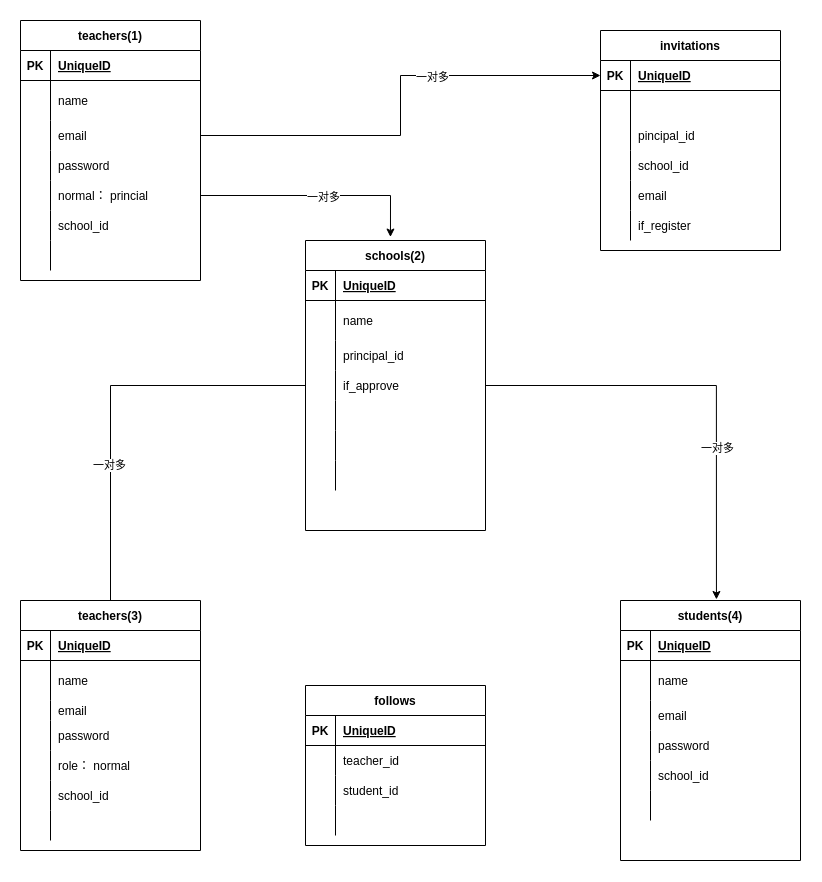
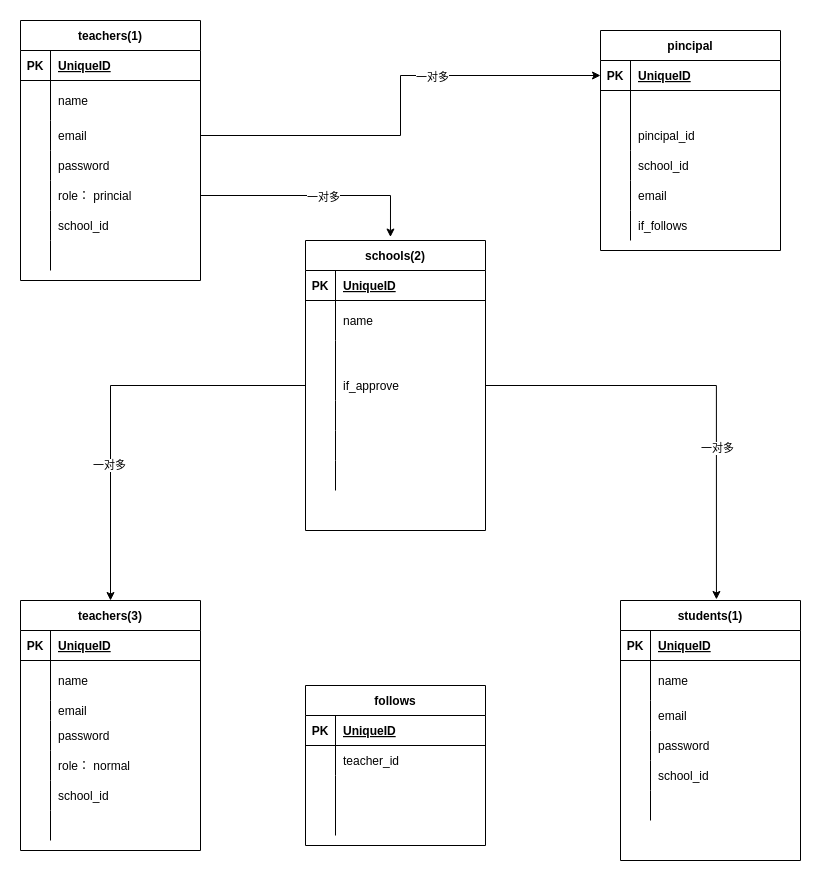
node "invitations": label "invitations" -> "pincipal"
node "normal： princial": label "normal： princial" -> "role： princial"
node "if_register": label "if_register" -> "if_follows"
node "principal_id": removed
edge "schools(2)" -- "teachers(3)": arrowhead none -> classic
node "students(4)": label "students(4)" -> "students(1)"
node "student_id": removed
